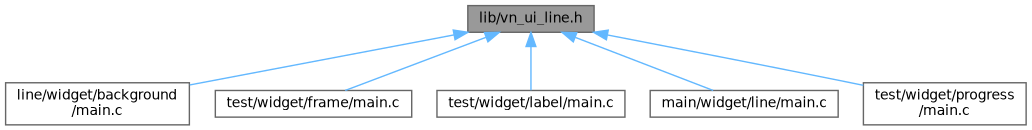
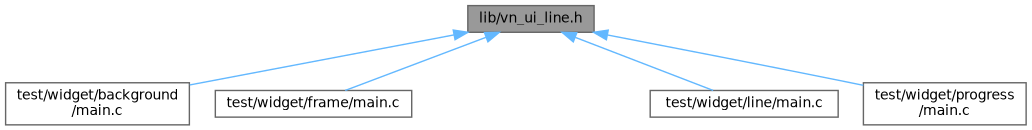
node "line/widget/background /main.c": label "line/widget/background /main.c" -> "test/widget/background /main.c"
node "test/widget/label/main.c": removed
node "main/widget/line/main.c": label "main/widget/line/main.c" -> "test/widget/line/main.c"
